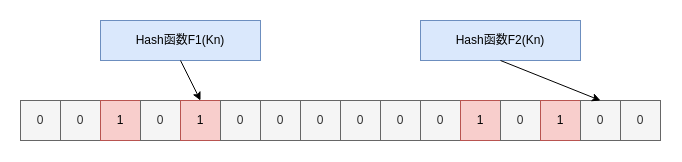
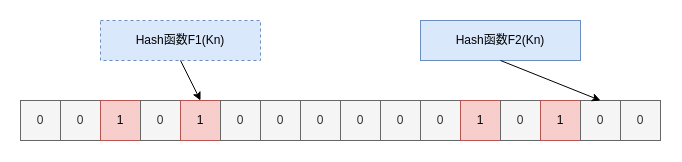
node "Hash函数F1(Kn)": style solid -> dashed
